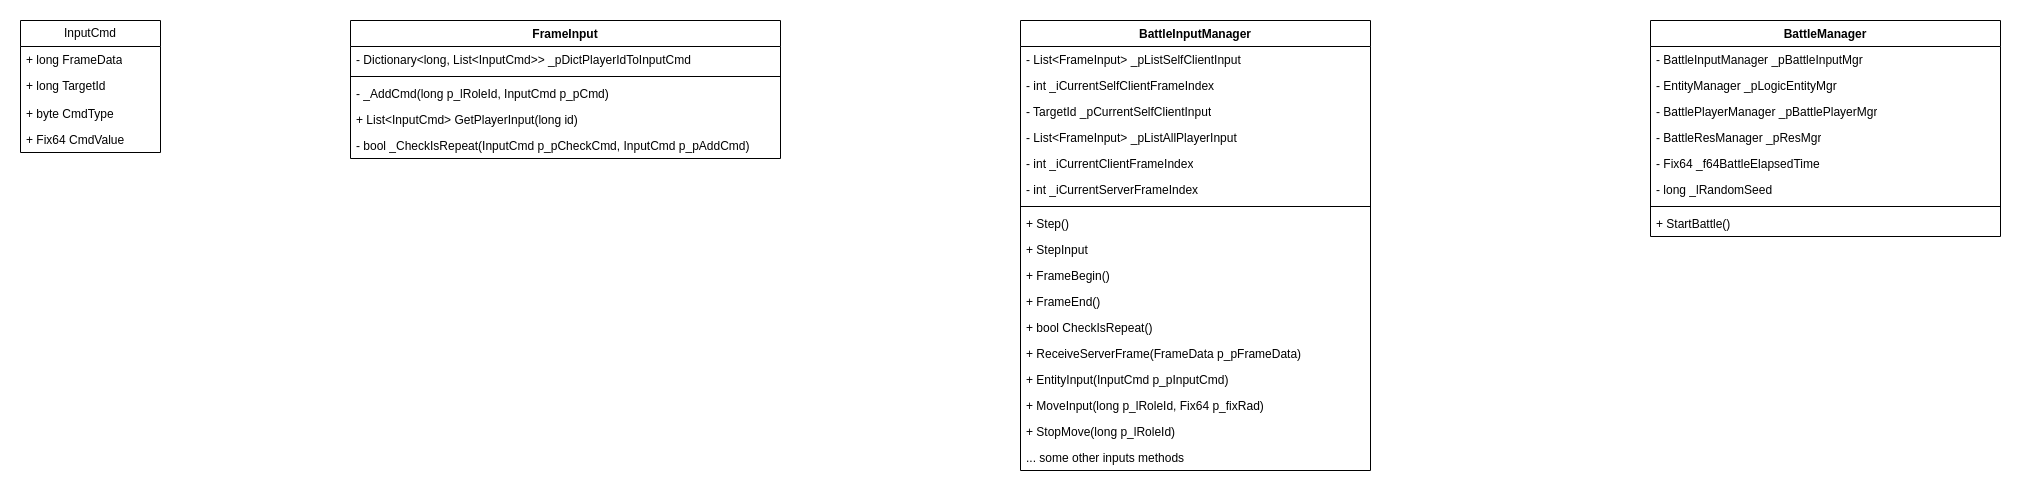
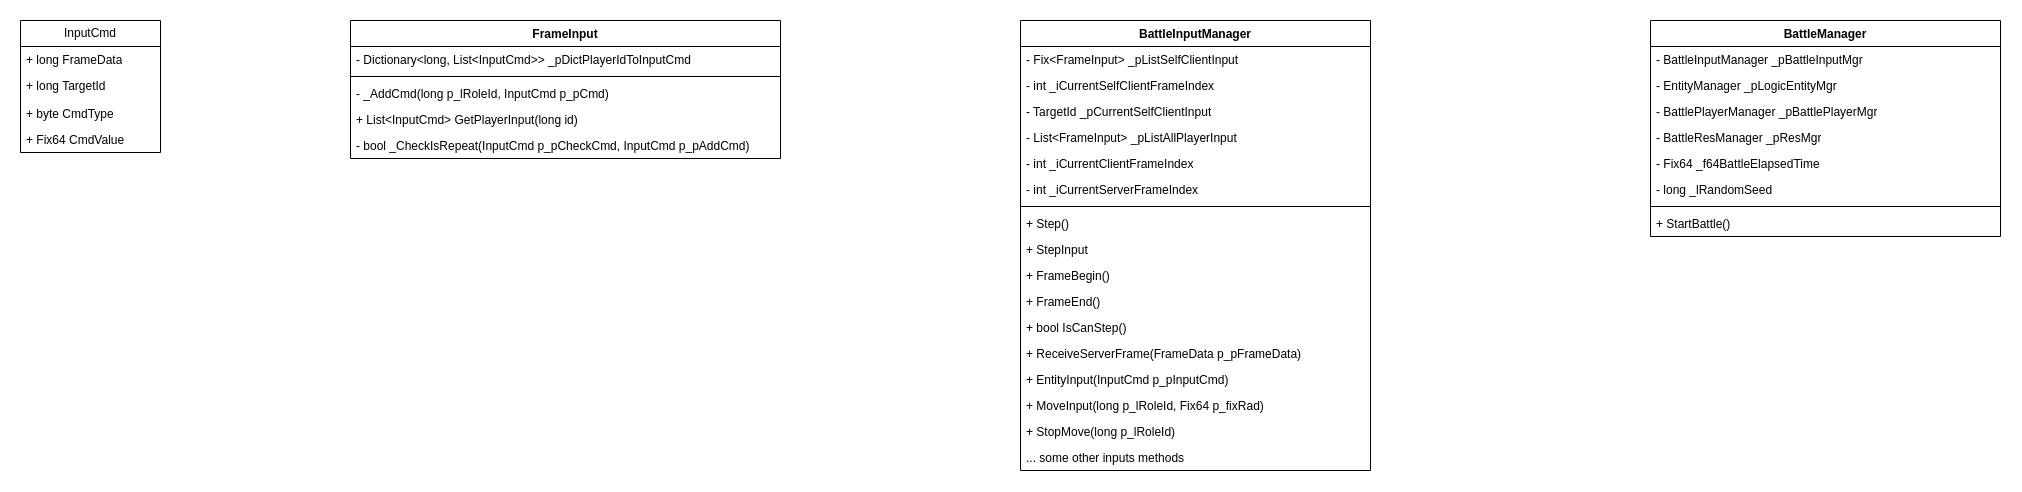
node "- List<FrameInput> _pListSelfClientInput": label "- List<FrameInput> _pListSelfClientInput" -> "- Fix<FrameInput> _pListSelfClientInput"
node "+ bool CheckIsRepeat()": label "+ bool CheckIsRepeat()" -> "+ bool IsCanStep()"
